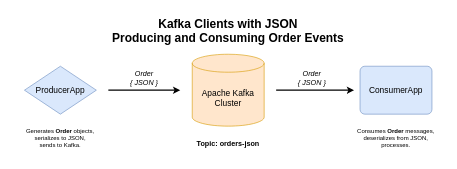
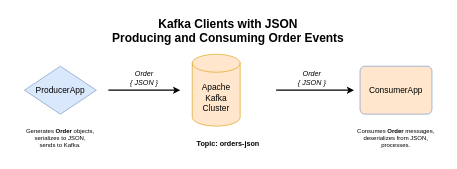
node "Apache Kafka Cluster": size 72x72 -> 48x72
node "ConsumerApp": fillcolor #dae8fc -> #ffe6cc
